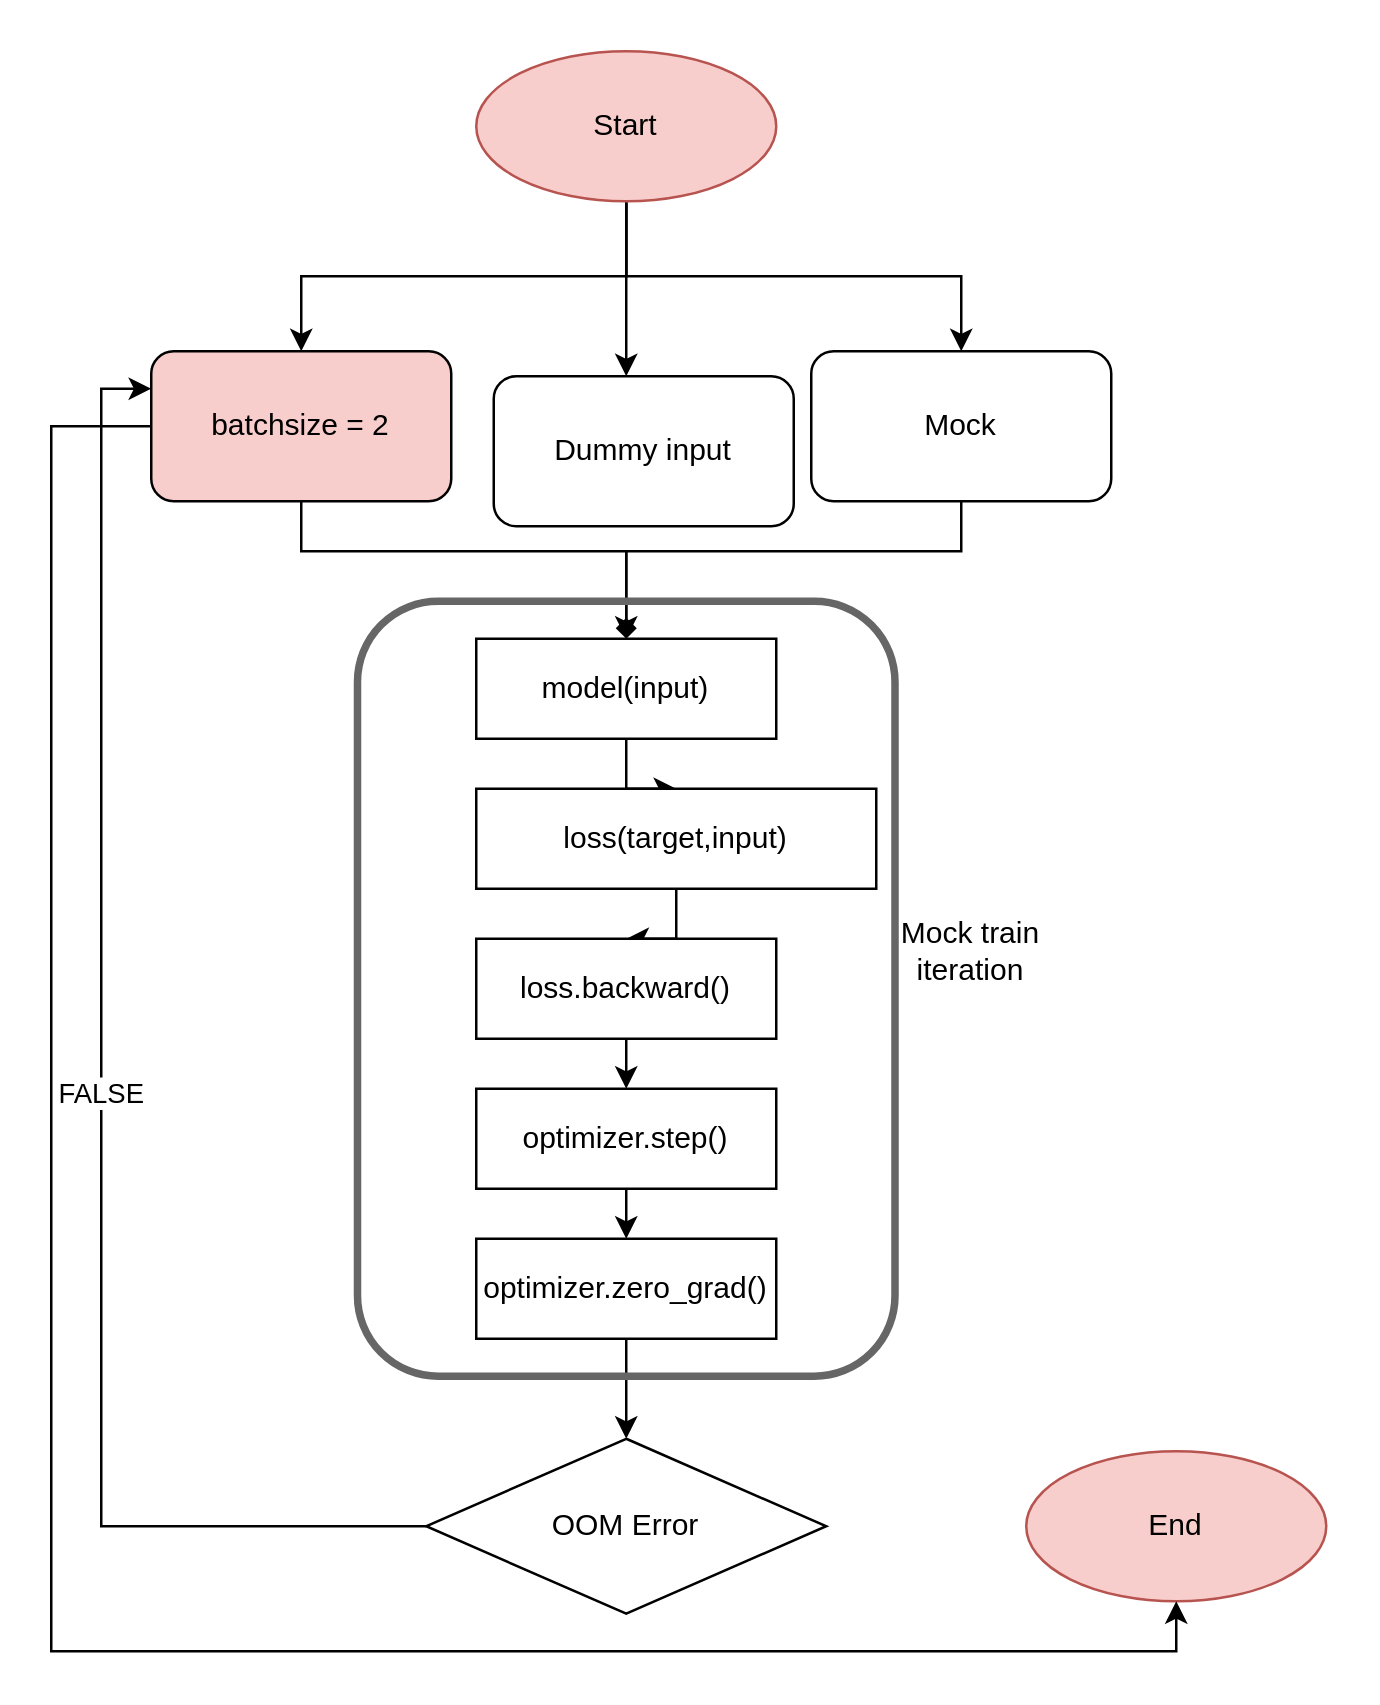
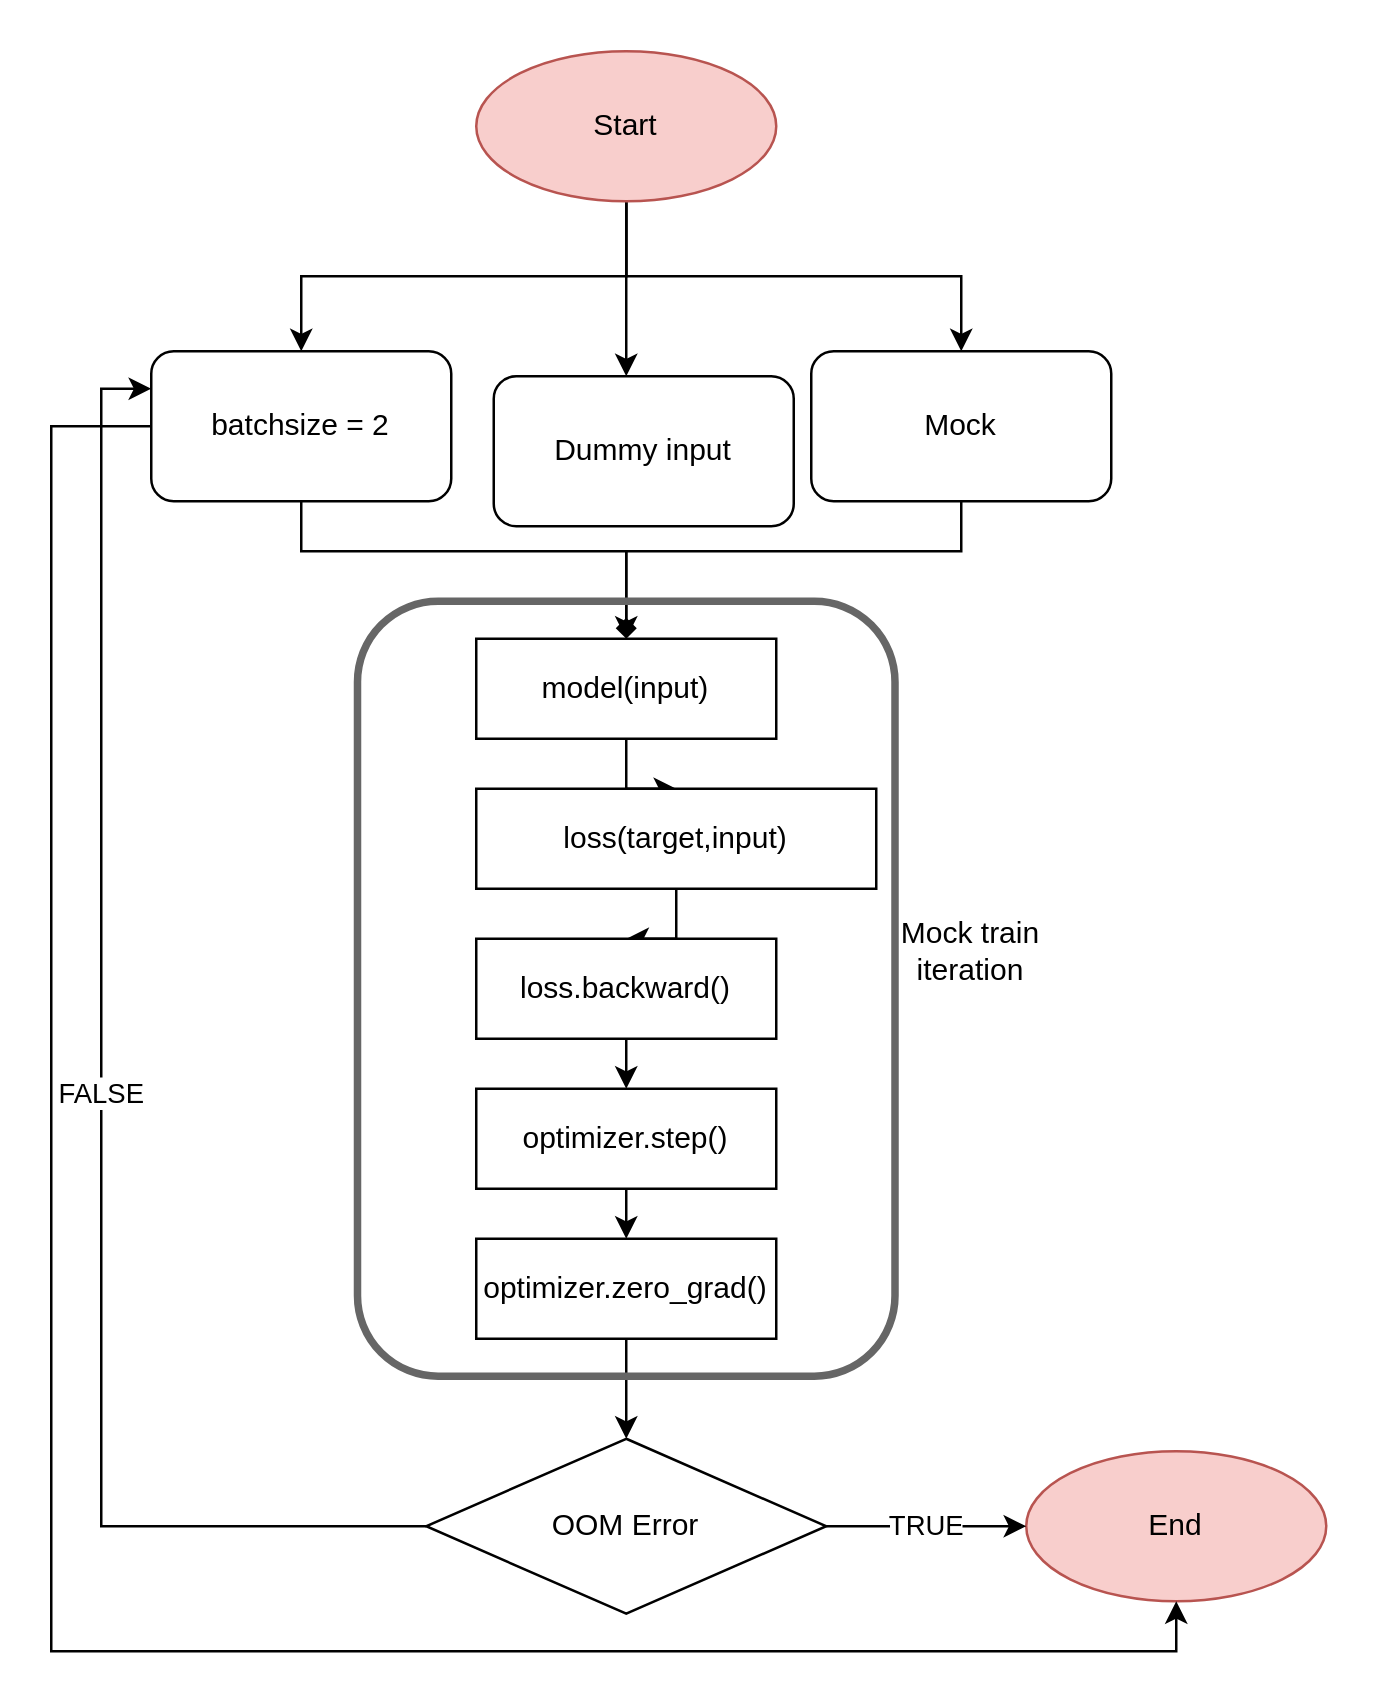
node "batchsize = 2": fillcolor #f8cecc -> #ffffff
edge "OOM Error" -> "End": added, label "TRUE"
